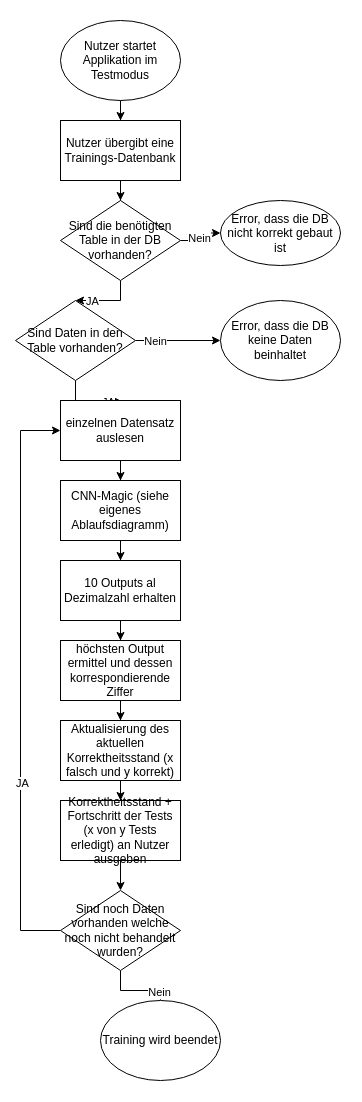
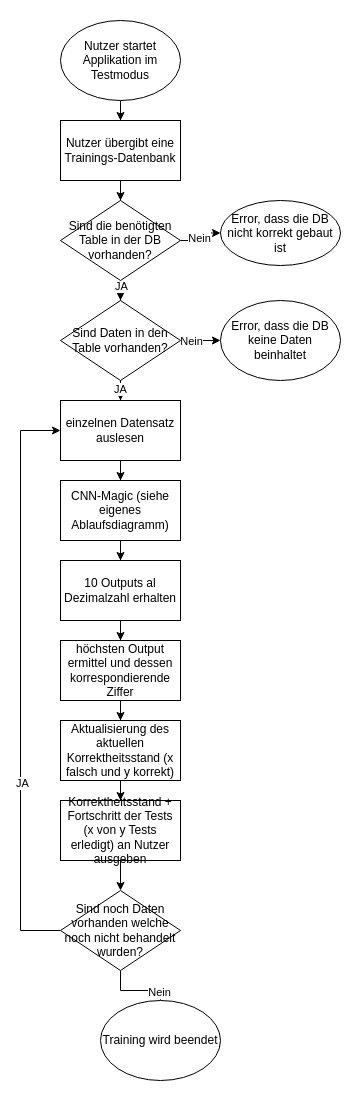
node "Sind Daten in den Table vorhanden?": moved (76, 341) -> (121, 341)
